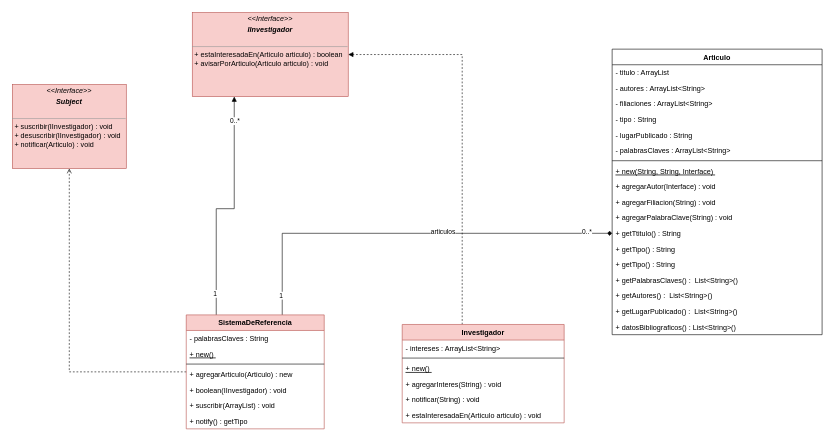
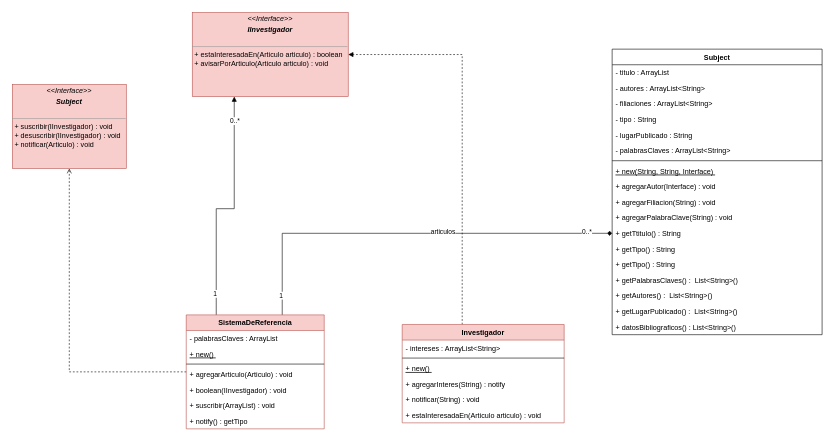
node "Articulo": label "Articulo" -> "Subject"
node "- palabrasClaves : String": label "- palabrasClaves : String" -> "- palabrasClaves : ArrayList"
node "+ agregarArticulo(Articulo) : new": label "+ agregarArticulo(Articulo) : new" -> "+ agregarArticulo(Articulo) : void"
node "+ agregarInteres(String) : void": label "+ agregarInteres(String) : void" -> "+ agregarInteres(String) : notify"
